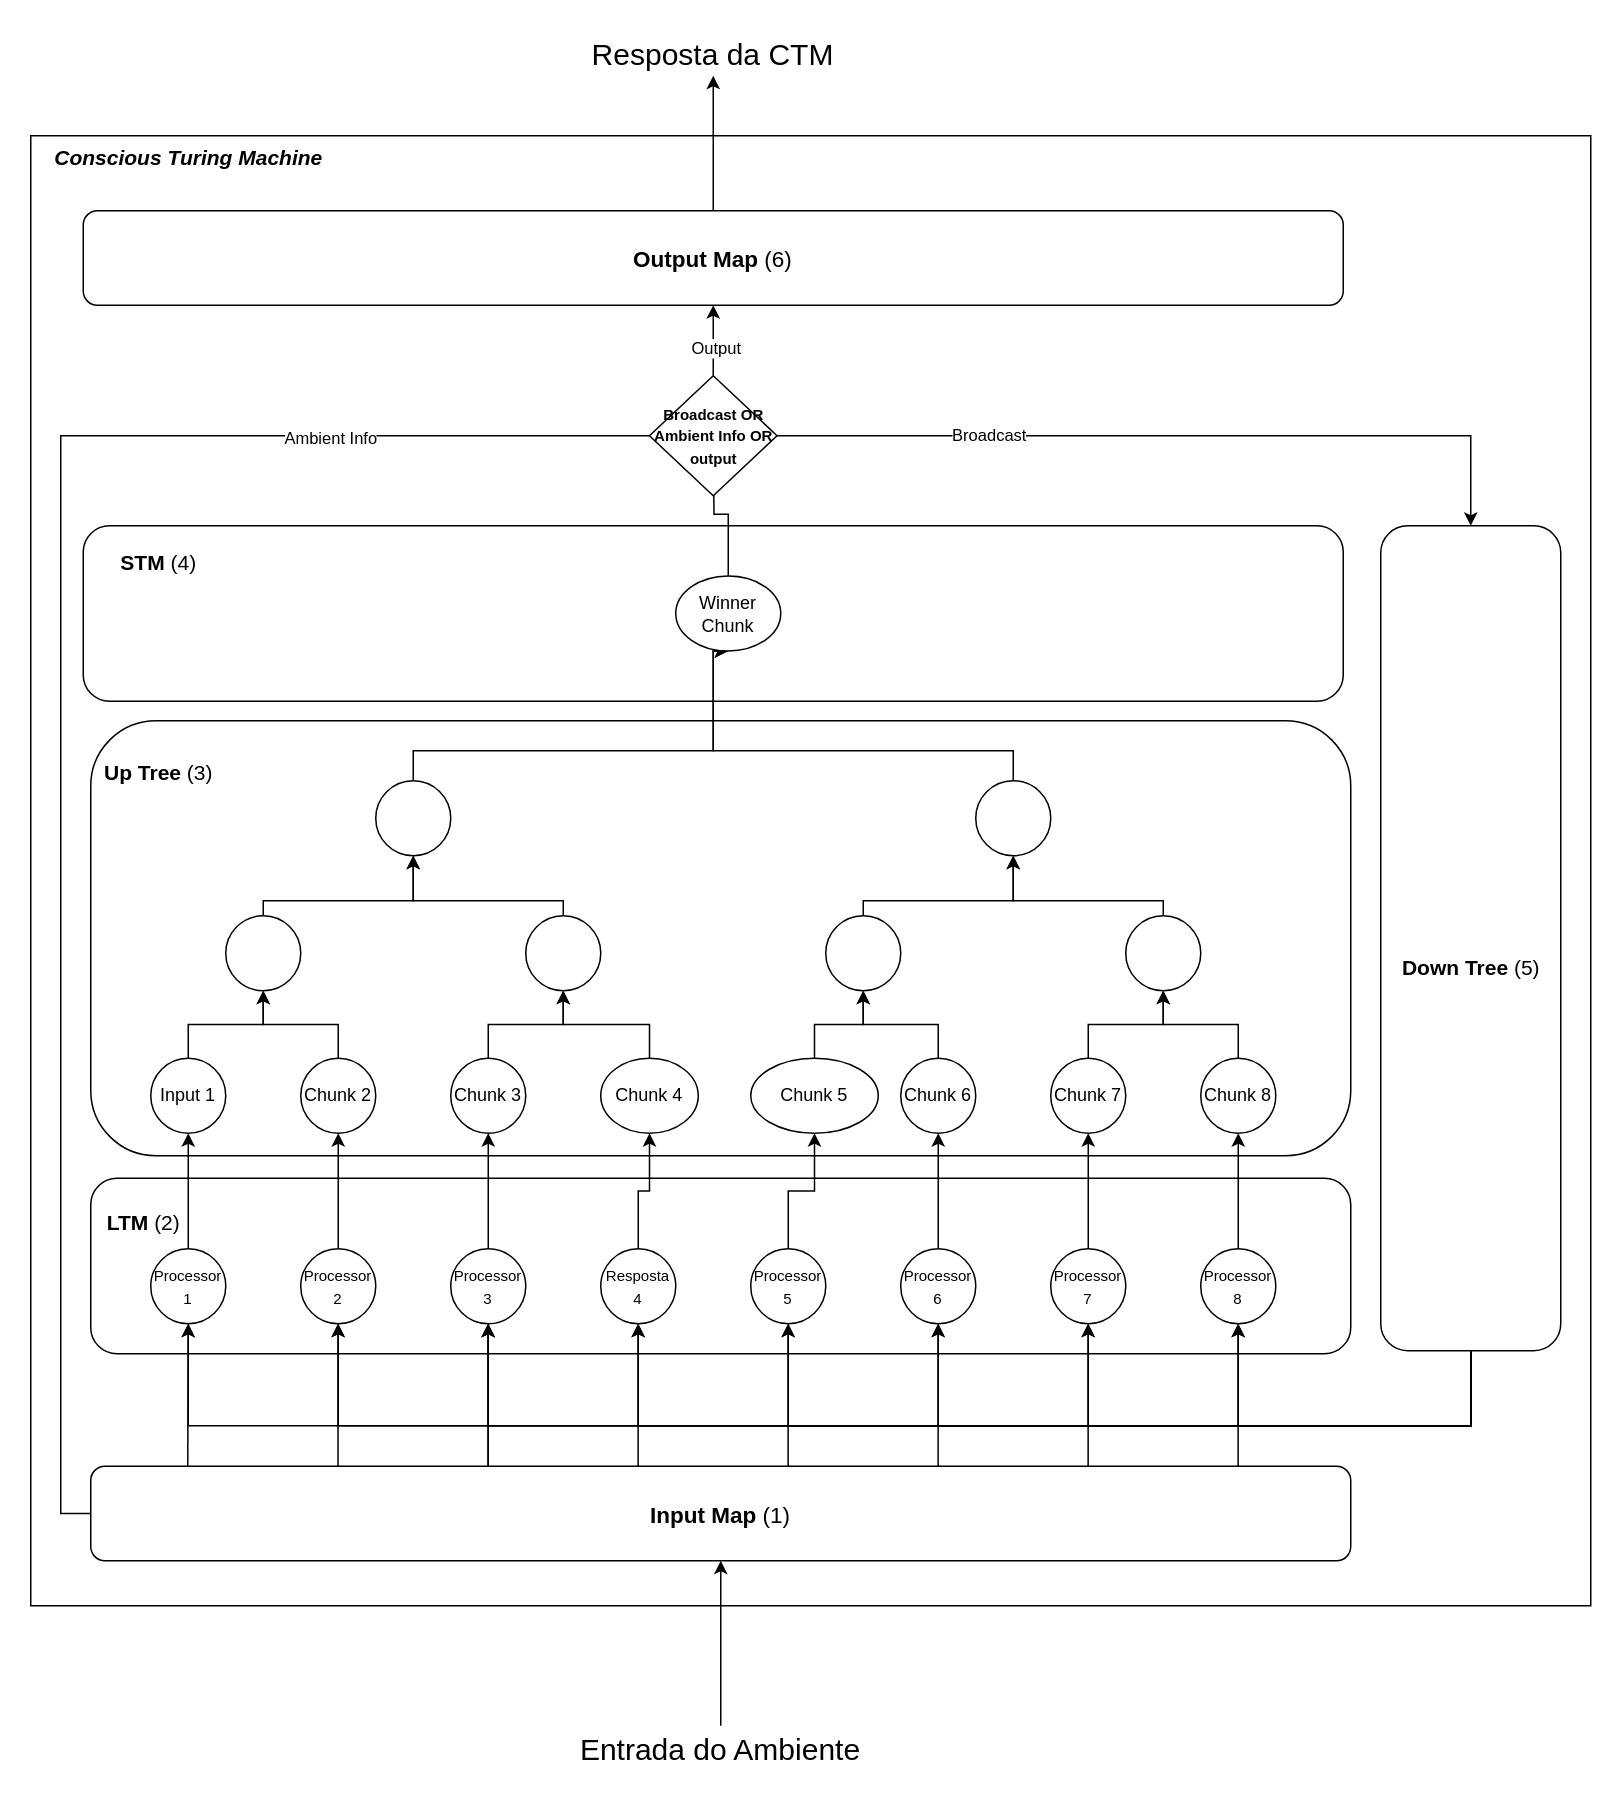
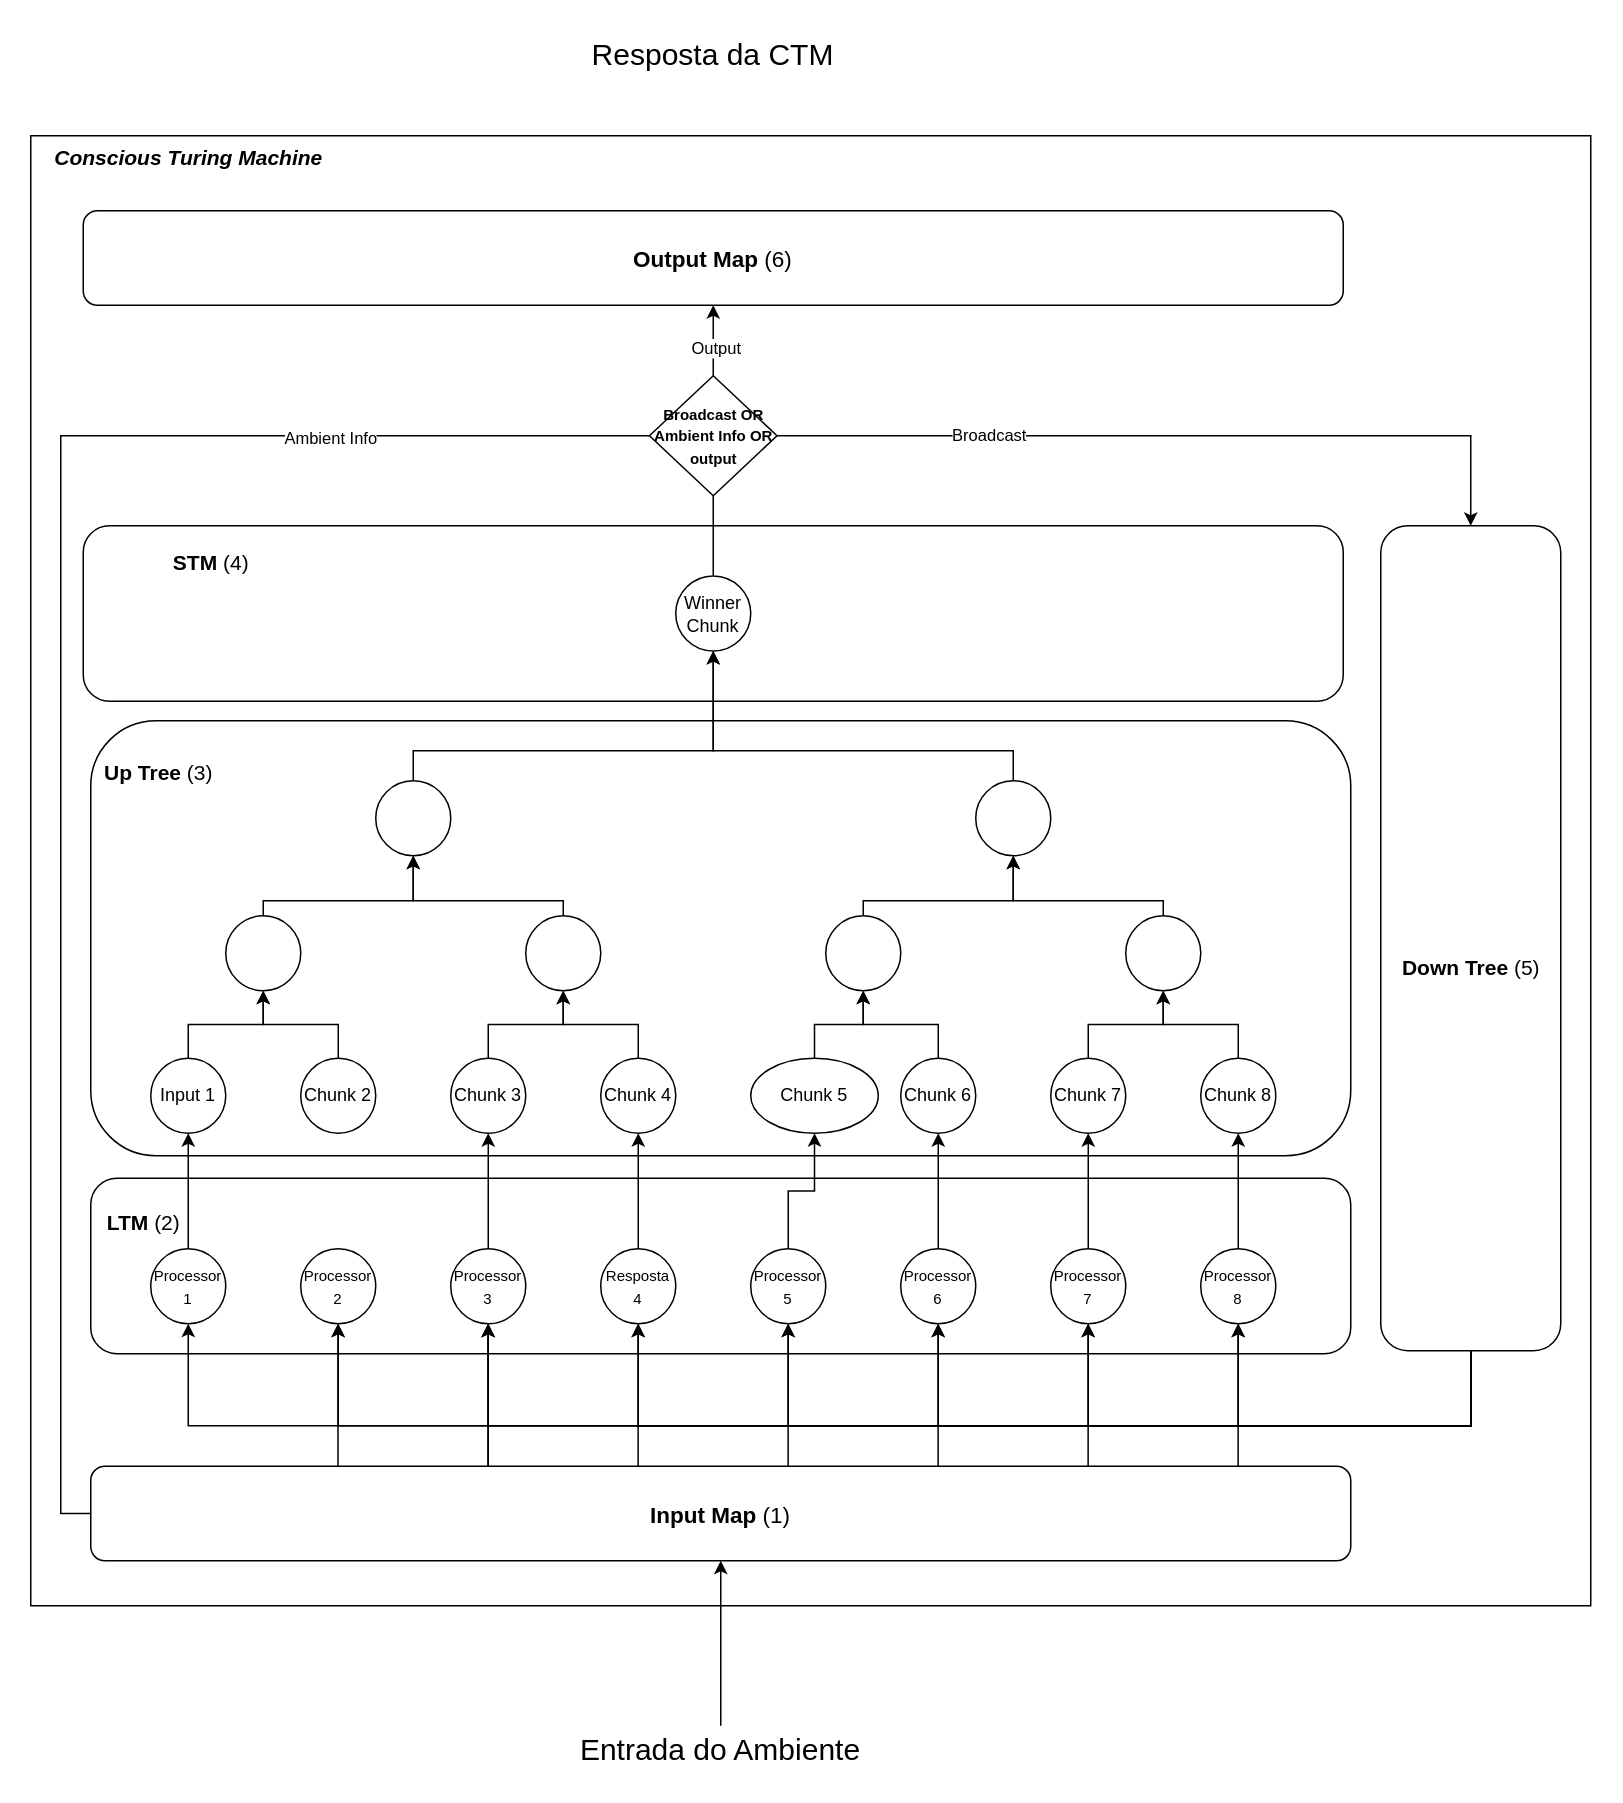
edge "Output Map (6)" -> "Resposta da CTM": removed
node "STM (4)": moved (158, 563) -> (211, 563)
node "Winner Chunk": size 105x75 -> 75x75
node "Chunk 4": size 98x75 -> 75x75
edge "Processor 2" -> "Chunk 2": removed
edge "Input Map (1)" -> "Processor 1": removed
